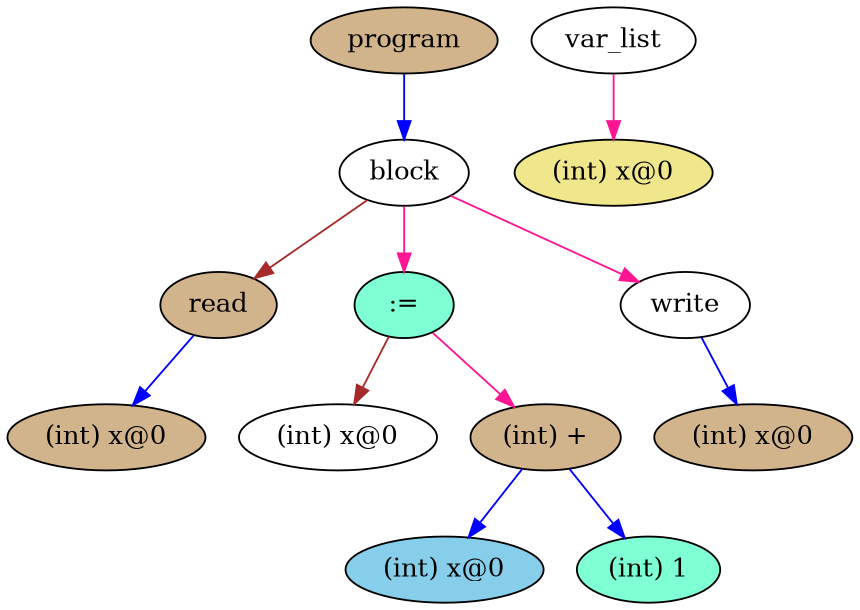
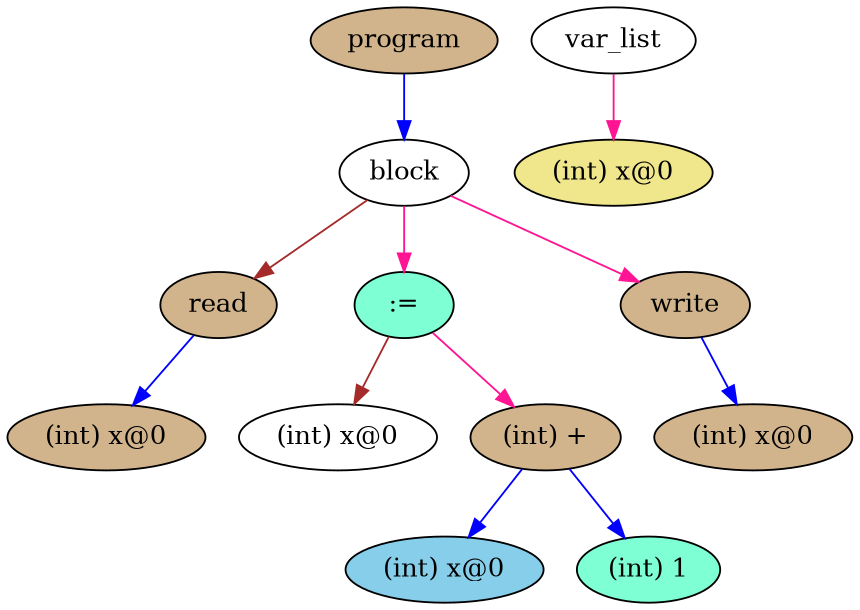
node "write": fillcolor white -> tan
